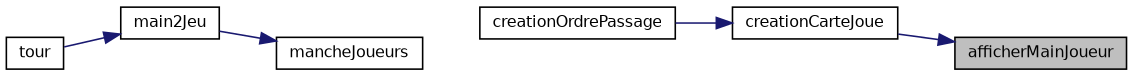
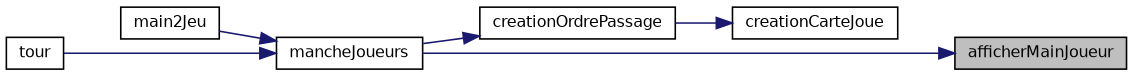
edge "creationCarteJoue" -> "afficherMainJoueur": now "mancheJoueurs" -> "afficherMainJoueur"
edge "mancheJoueurs" -> "creationOrdrePassage": added
edge "tour" -> "main2Jeu": now "tour" -> "mancheJoueurs"
